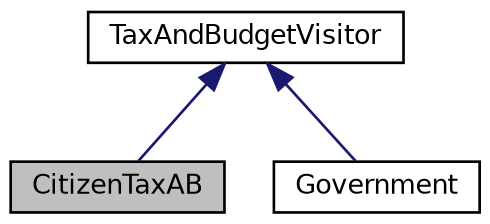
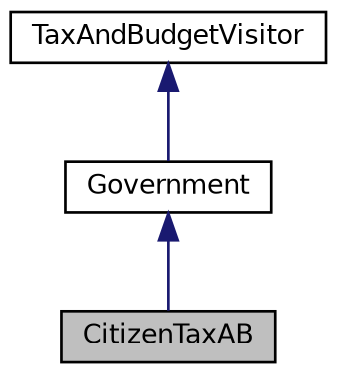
edge "CitizenTaxAB" -> "TaxAndBudgetVisitor": now "CitizenTaxAB" -> "Government"
